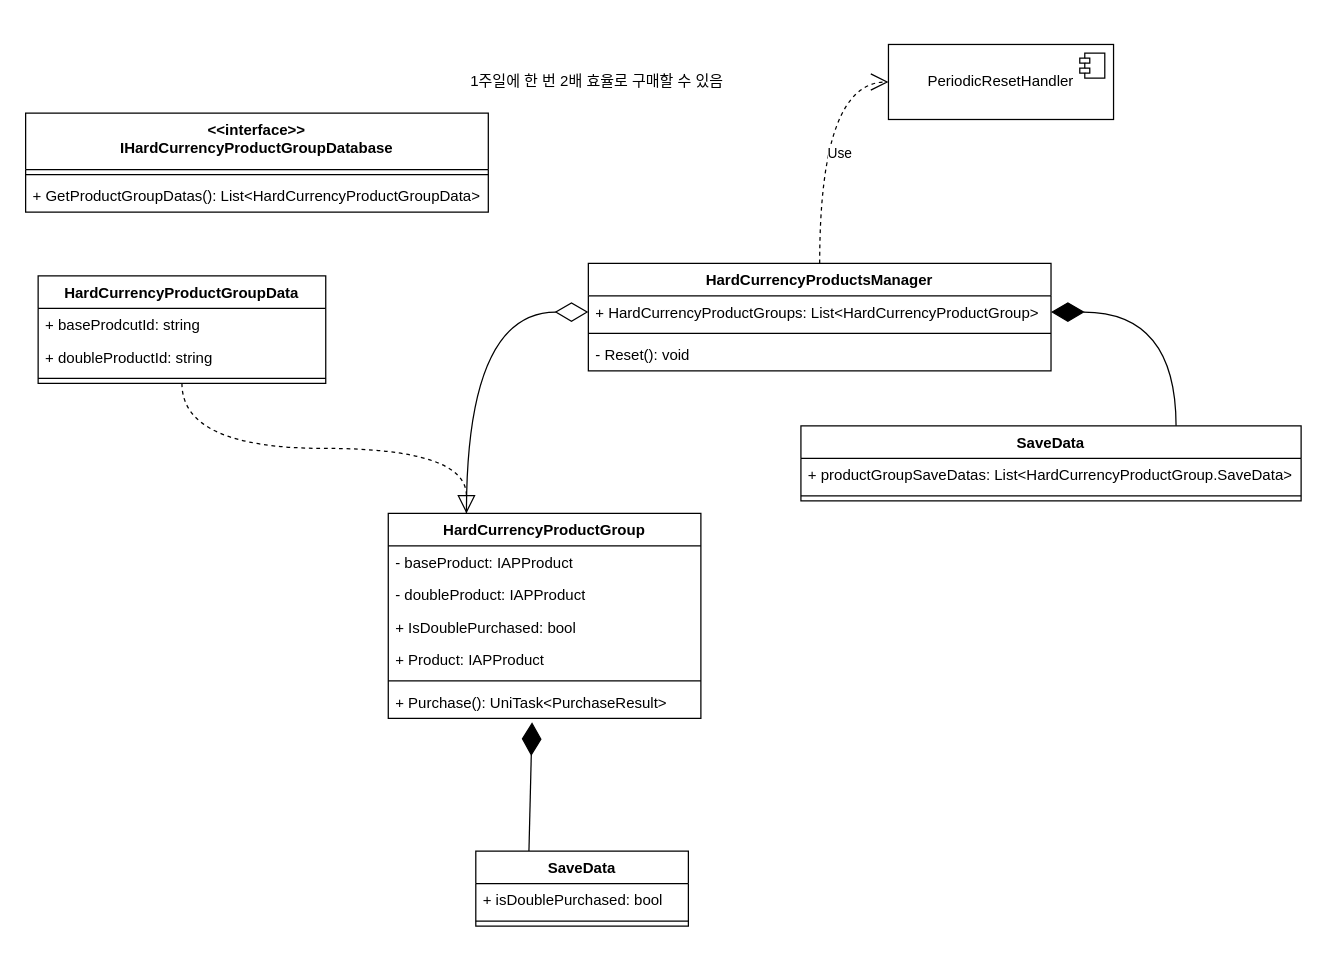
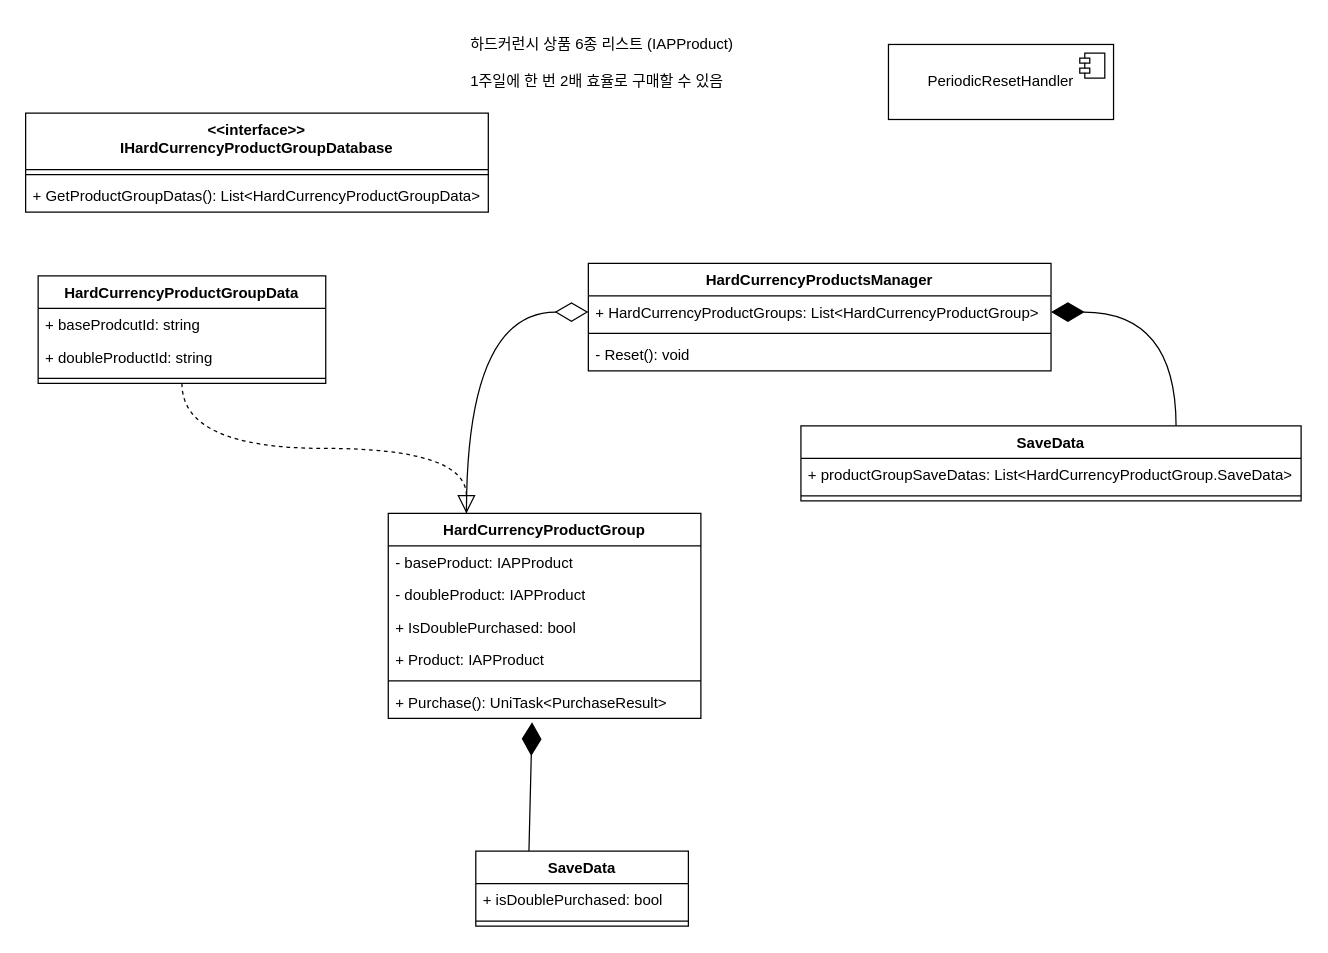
node "하드커런시 상품 6종 리스트 (IAPProduct)": added
edge "HardCurrencyProductsManager" -> "PeriodicResetHandler": removed, label "Use"
